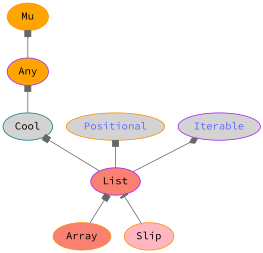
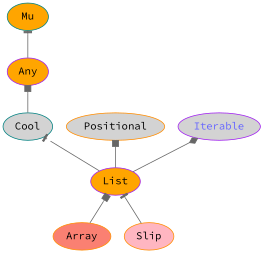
node "Mu": color darkorange -> teal
edge "Any" -> "Mu": arrowhead box -> tee
node "Positional": fontcolor #6666ff -> #000000
edge "List" -> "Cool": arrowhead box -> tee
node "List": fillcolor salmon -> orange
